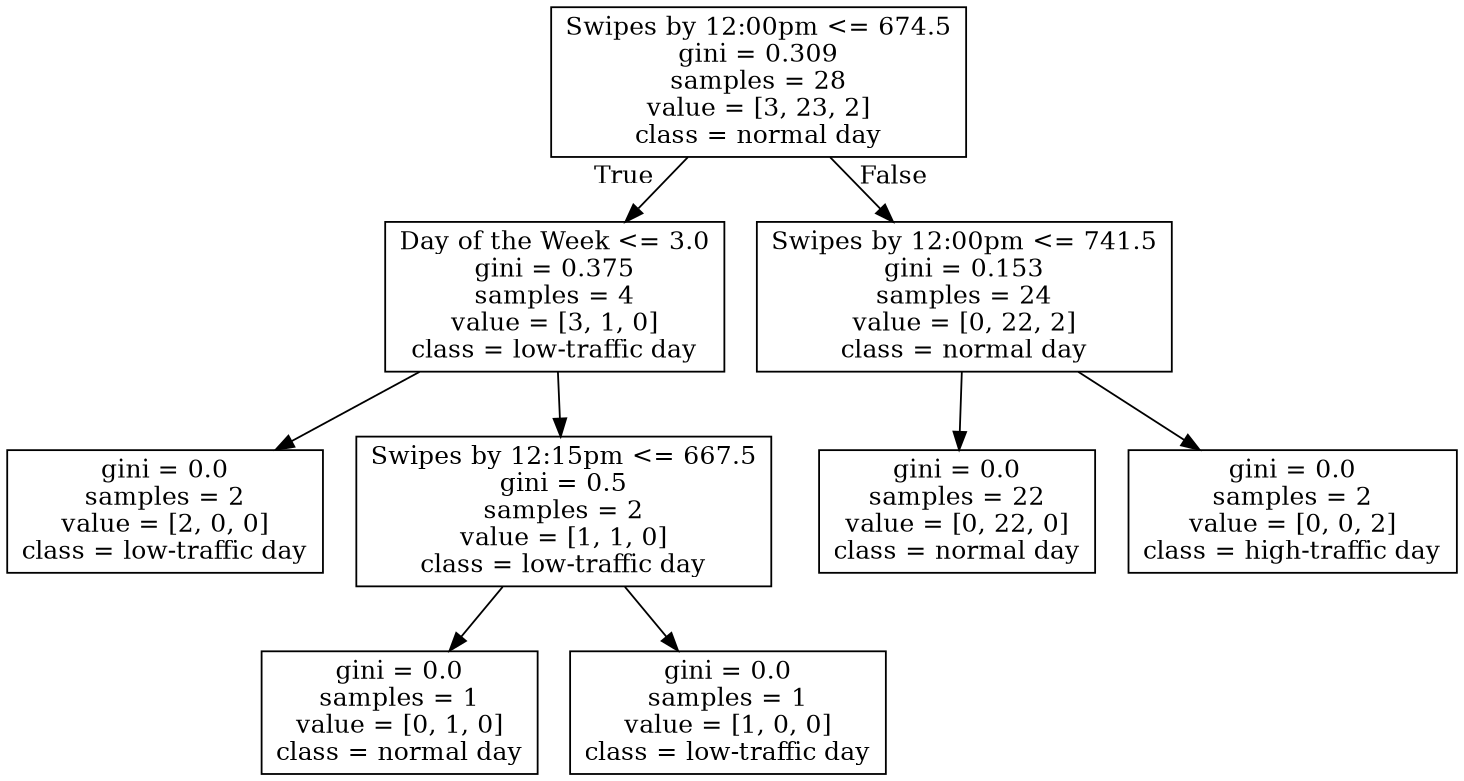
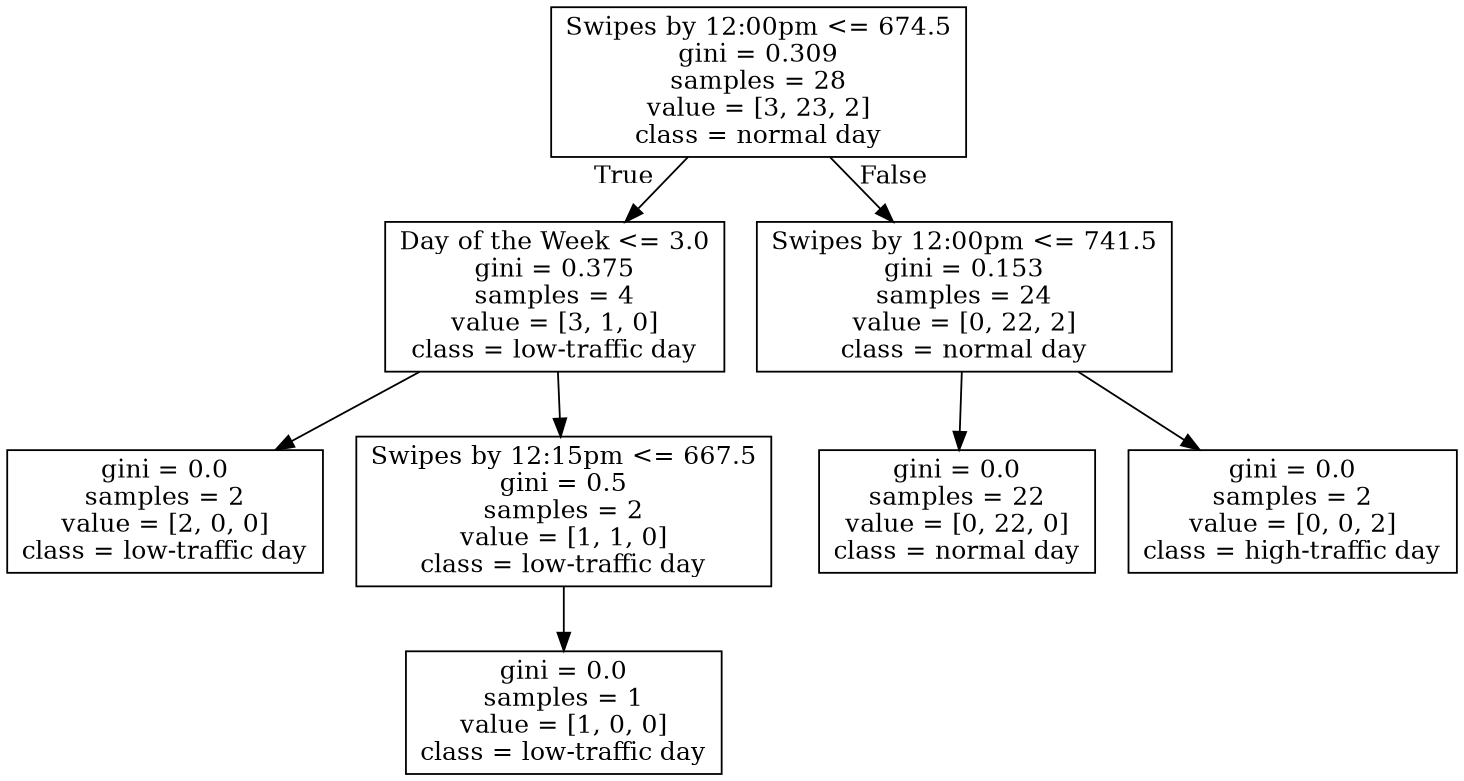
node "gini = 0.0 samples = 1 value = [0, 1, 0] class = normal day": removed
